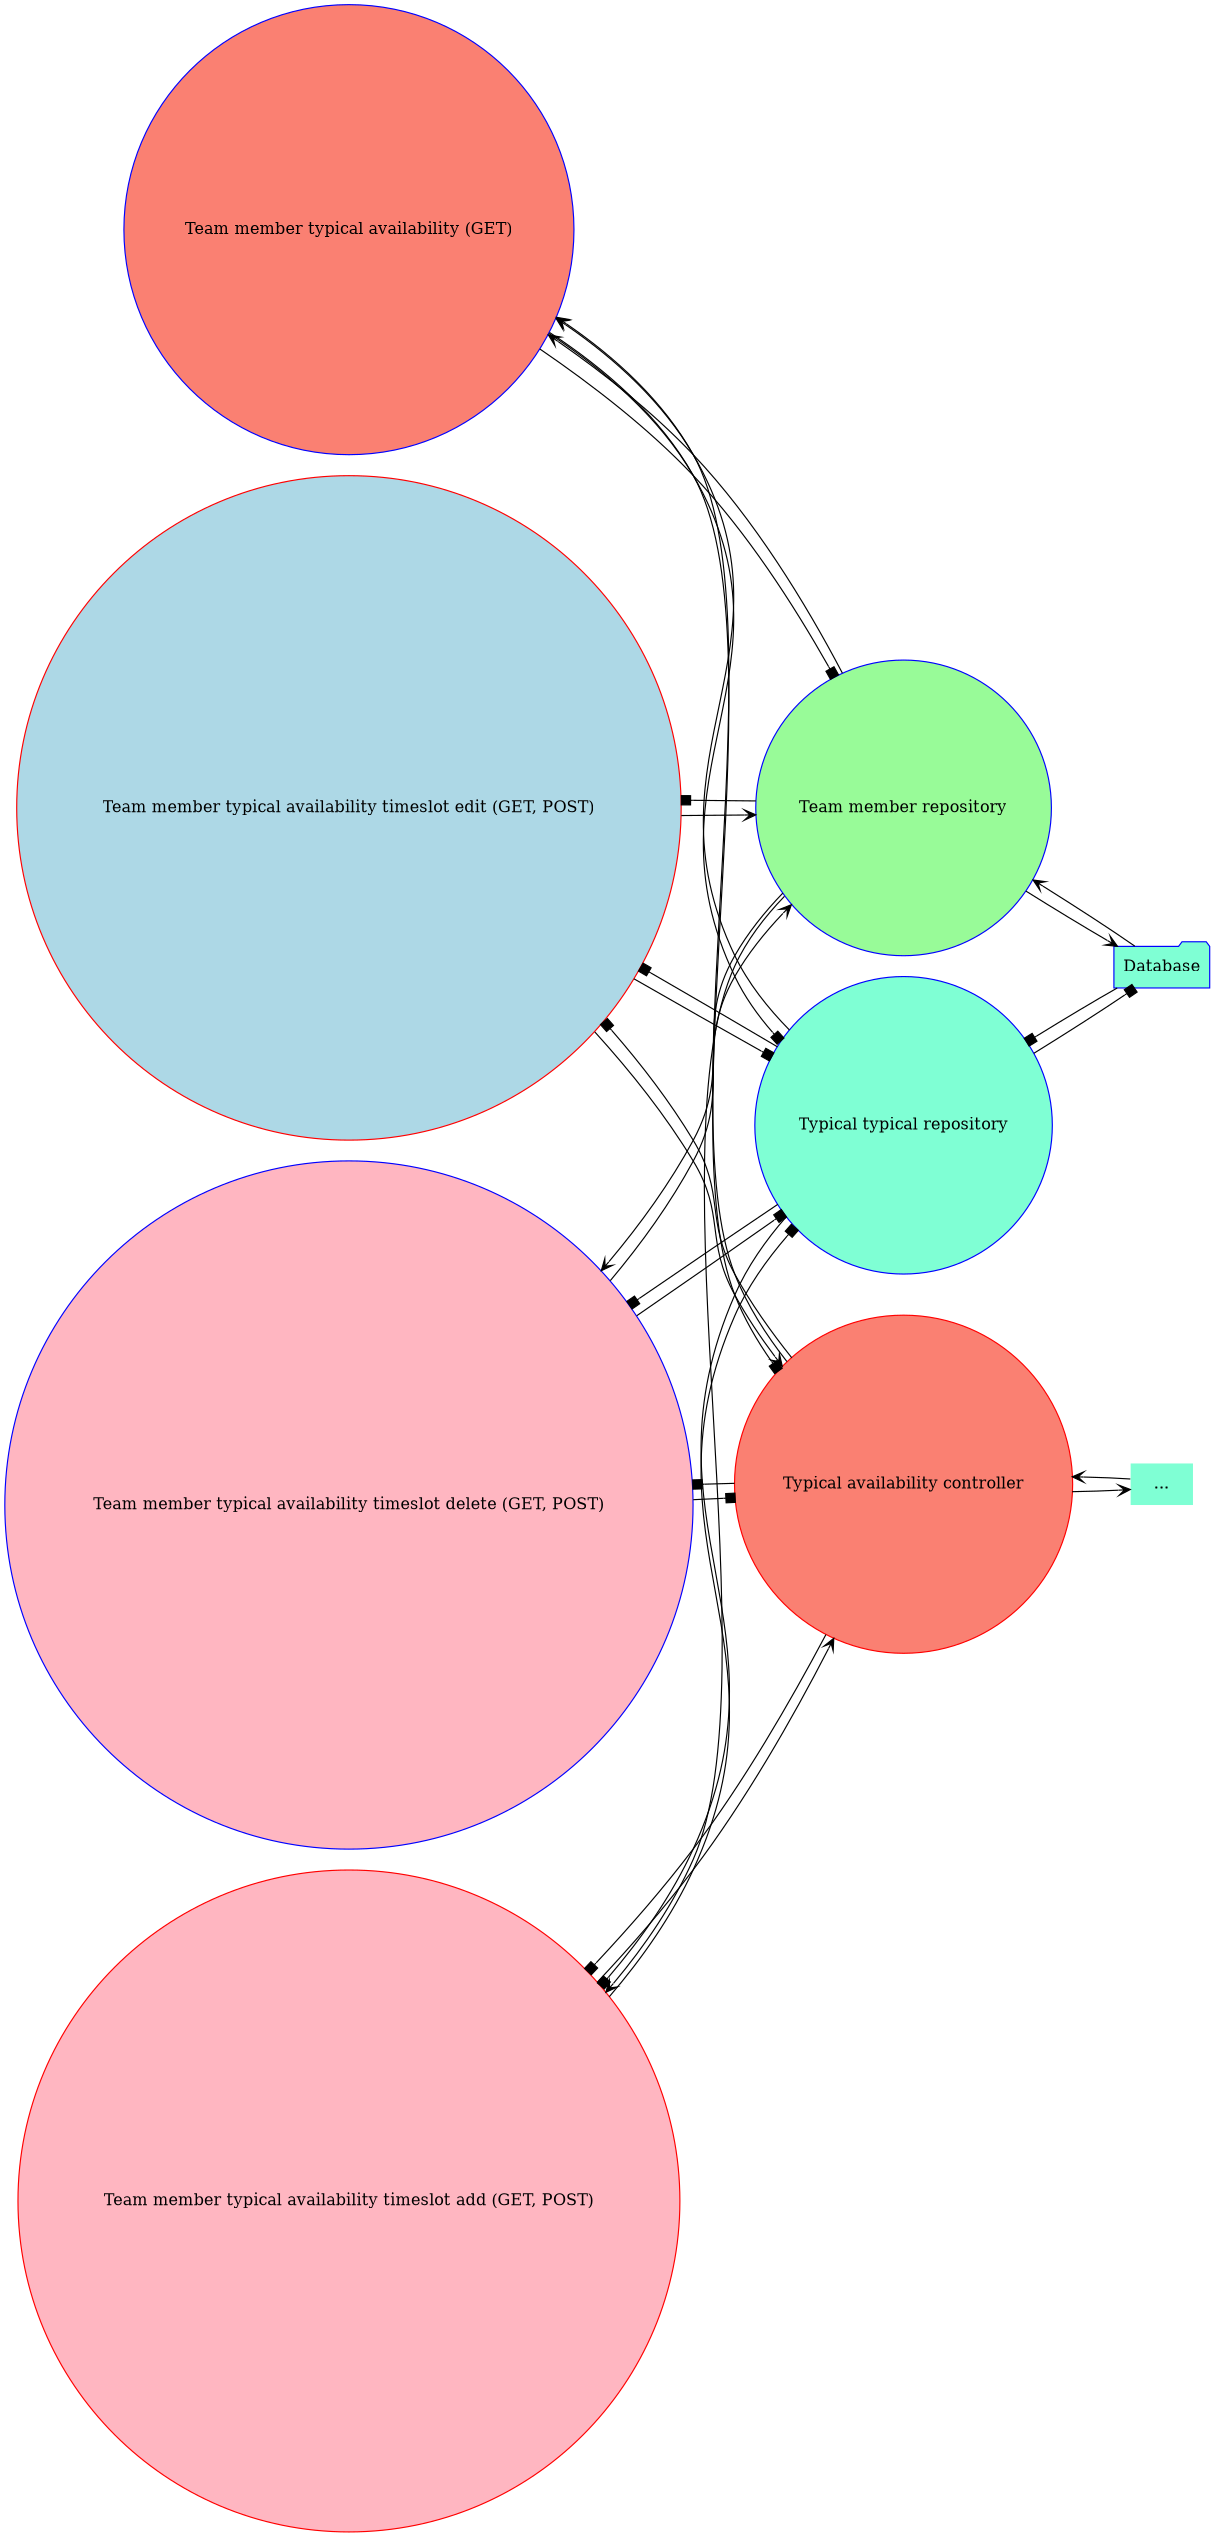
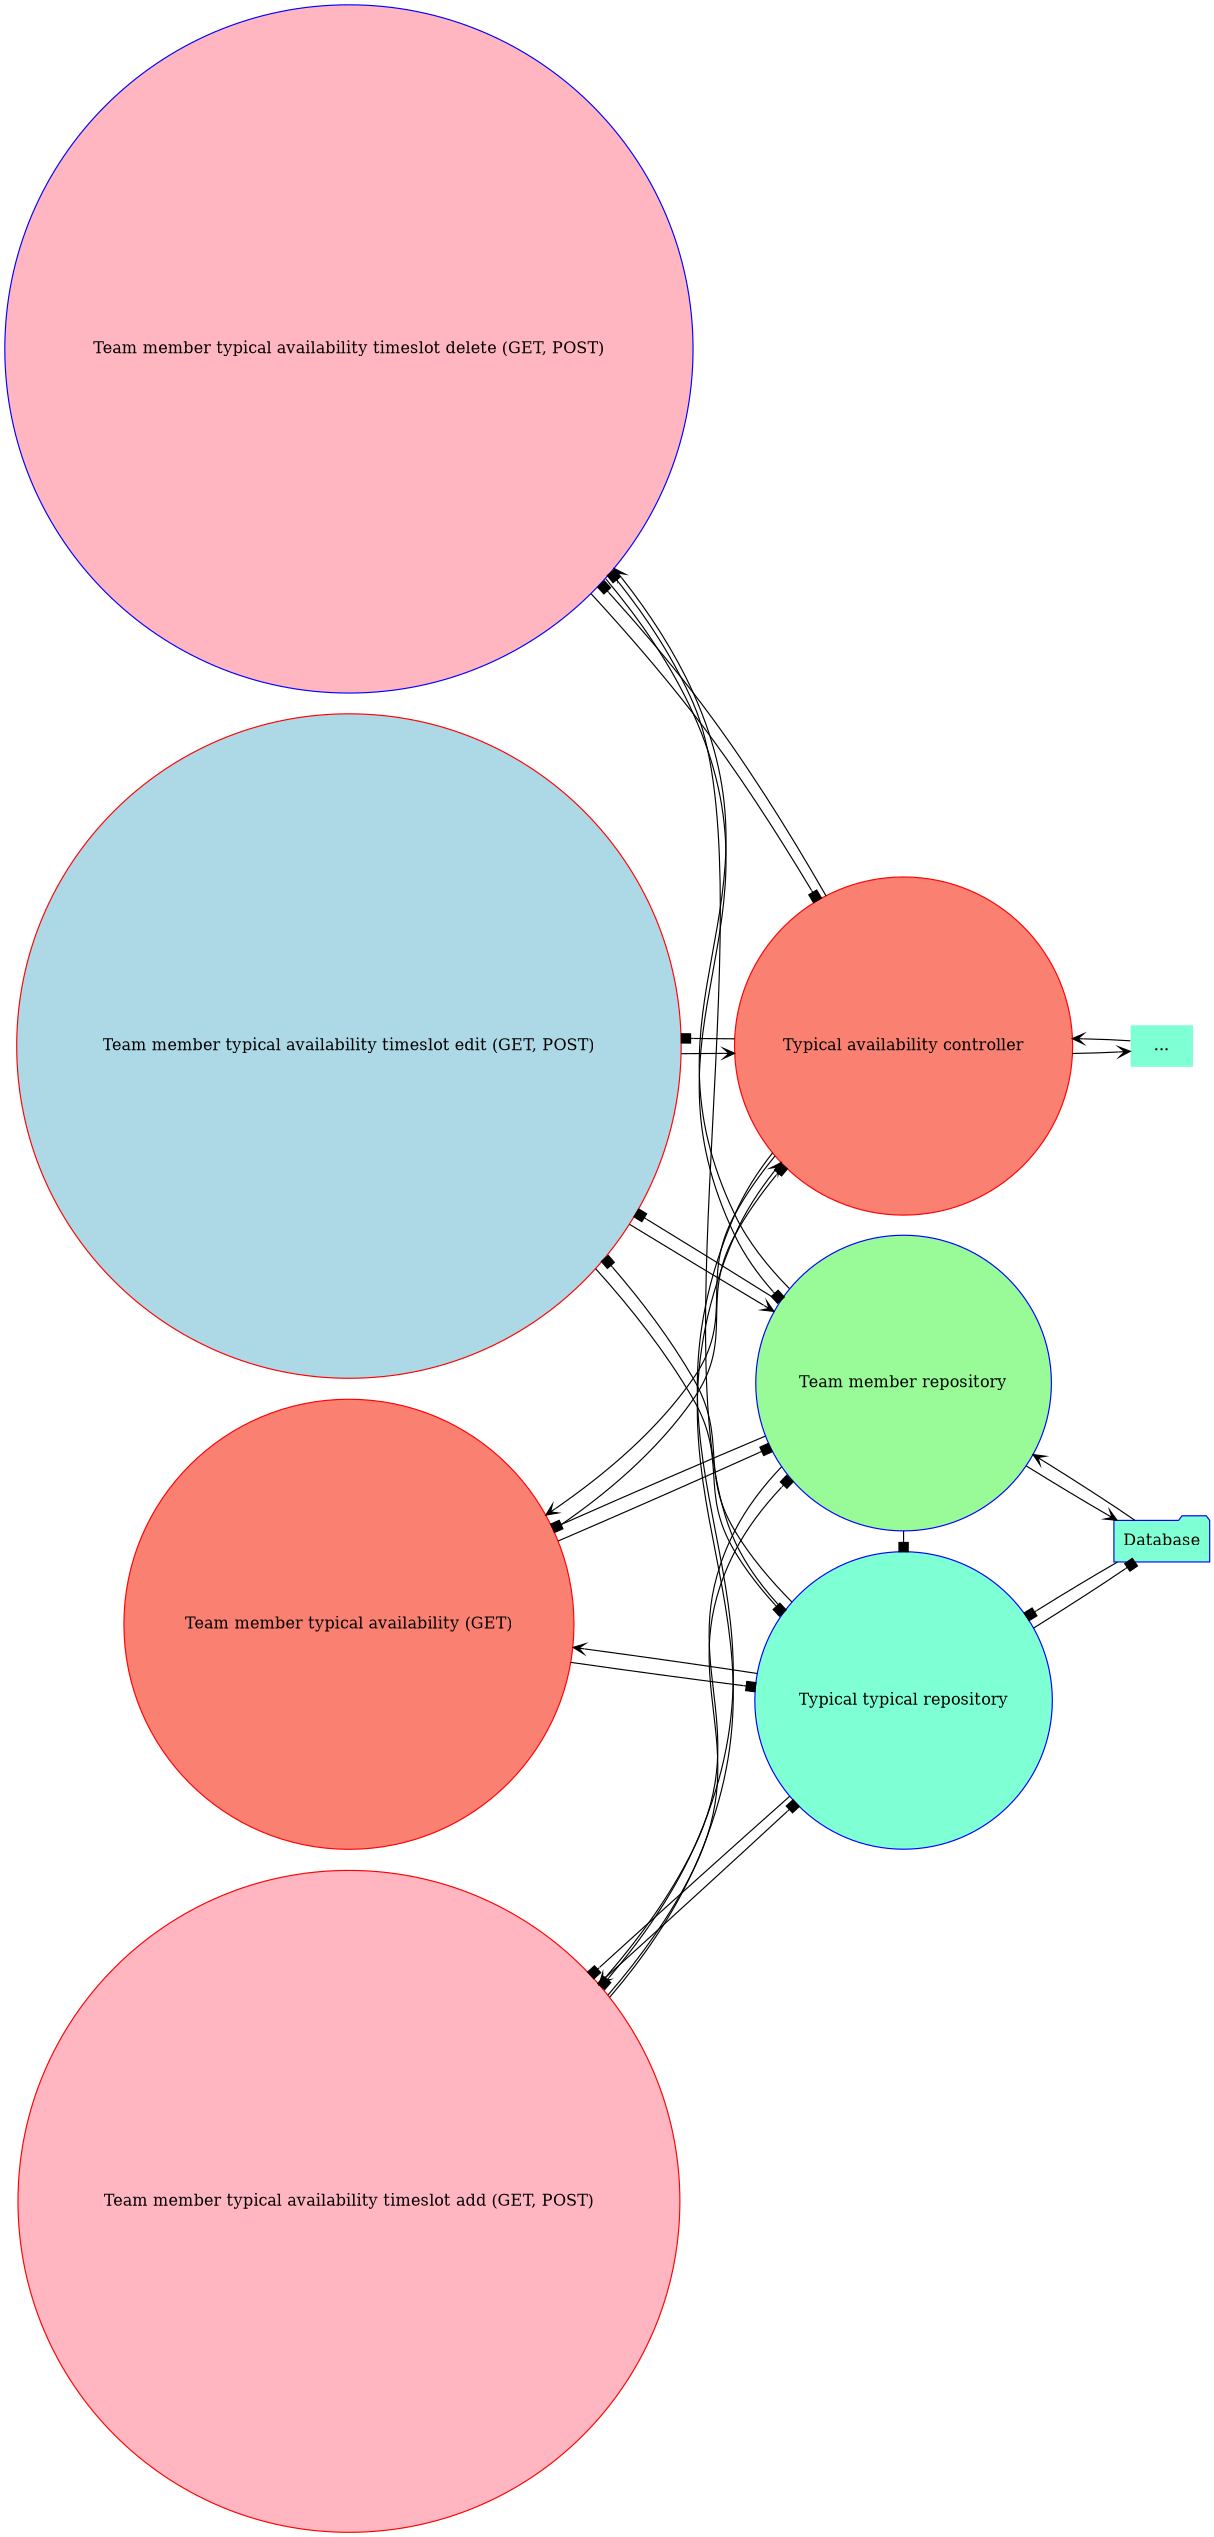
node "Team member typical availability (GET)": color blue -> red
edge "Team member repository" -> "Team member typical availability (GET)": arrowhead vee -> box
edge "Team member typical availability timeslot delete (GET, POST)" -> "Team member repository": arrowhead vee -> box
edge "Team member typical availability timeslot delete (GET, POST)" -> "Typical typical repository": now "Team member repository" -> "Typical typical repository"
edge "Team member typical availability timeslot add (GET, POST)" -> "Team member repository": added
